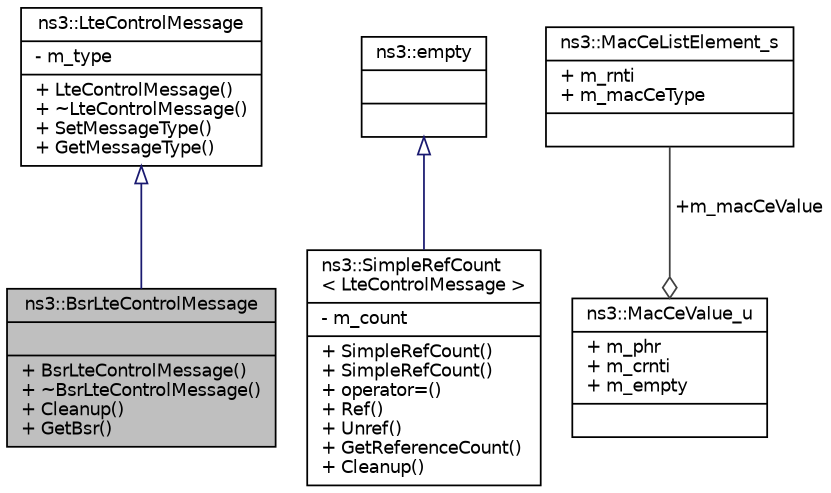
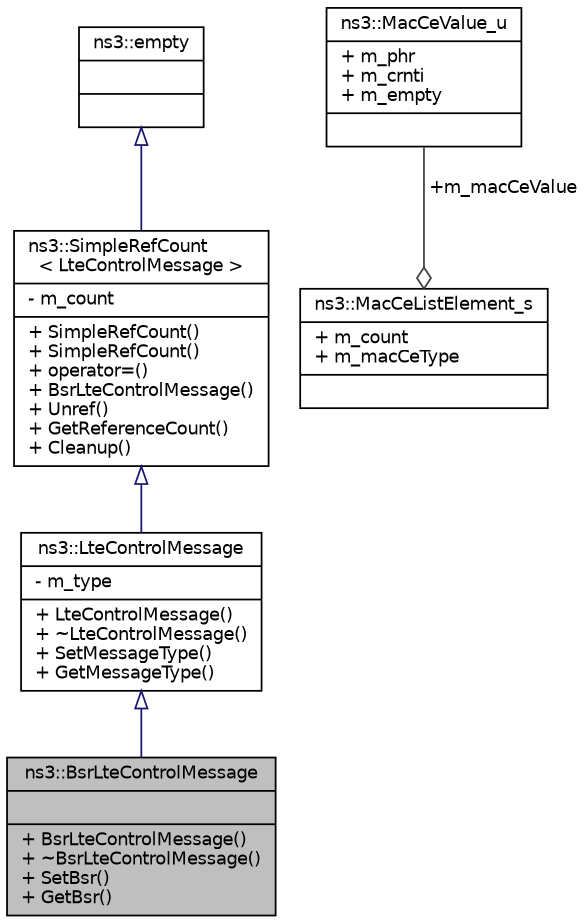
node "ns3::MacCeListElement_s": text "+ m_rnti" -> "+ m_count"
edge "ns3::MacCeListElement_s" -> "ns3::MacCeValue_u": reversed
node "ns3::BsrLteControlMessage": text "+ Cleanup()" -> "+ SetBsr()"
node "ns3::SimpleRefCount": text "+ Ref()" -> "+ BsrLteControlMessage()"
edge "ns3::LteControlMessage" -> "ns3::SimpleRefCount": added
